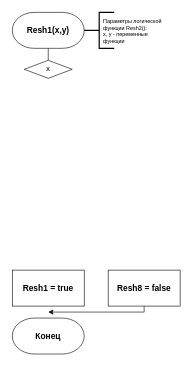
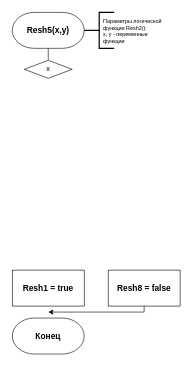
node "Resh1(x,y)": label "Resh1(x,y)" -> "Resh5(x,y)"
